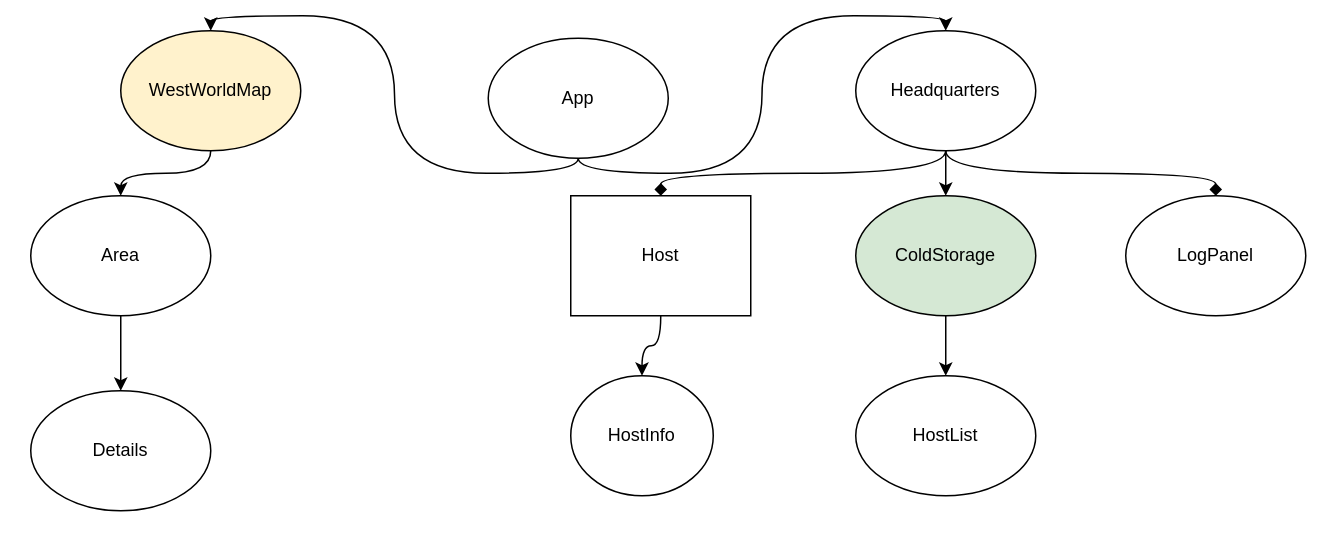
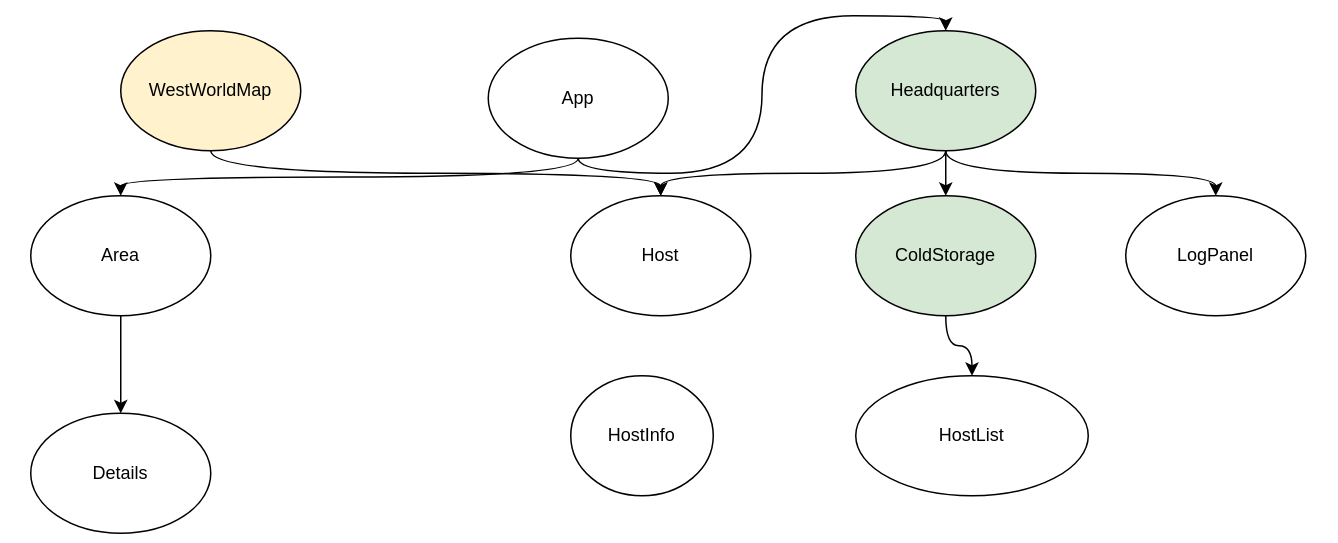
edge "App" -> "WestWorldMap": now "App" -> "Area"
node "Headquarters": fillcolor #ffffff -> #d5e8d4
edge "WestWorldMap" -> "Area": now "WestWorldMap" -> "Host"
edge "Headquarters" -> "Host": arrowhead diamond -> classic
edge "Headquarters" -> "LogPanel": arrowhead diamond -> classic
node "Host": shape rectangle -> ellipse
edge "Host" -> "HostInfo": removed
node "HostList": size 180x120 -> 233x120
node "Details": moved (121, 451) -> (121, 473)
